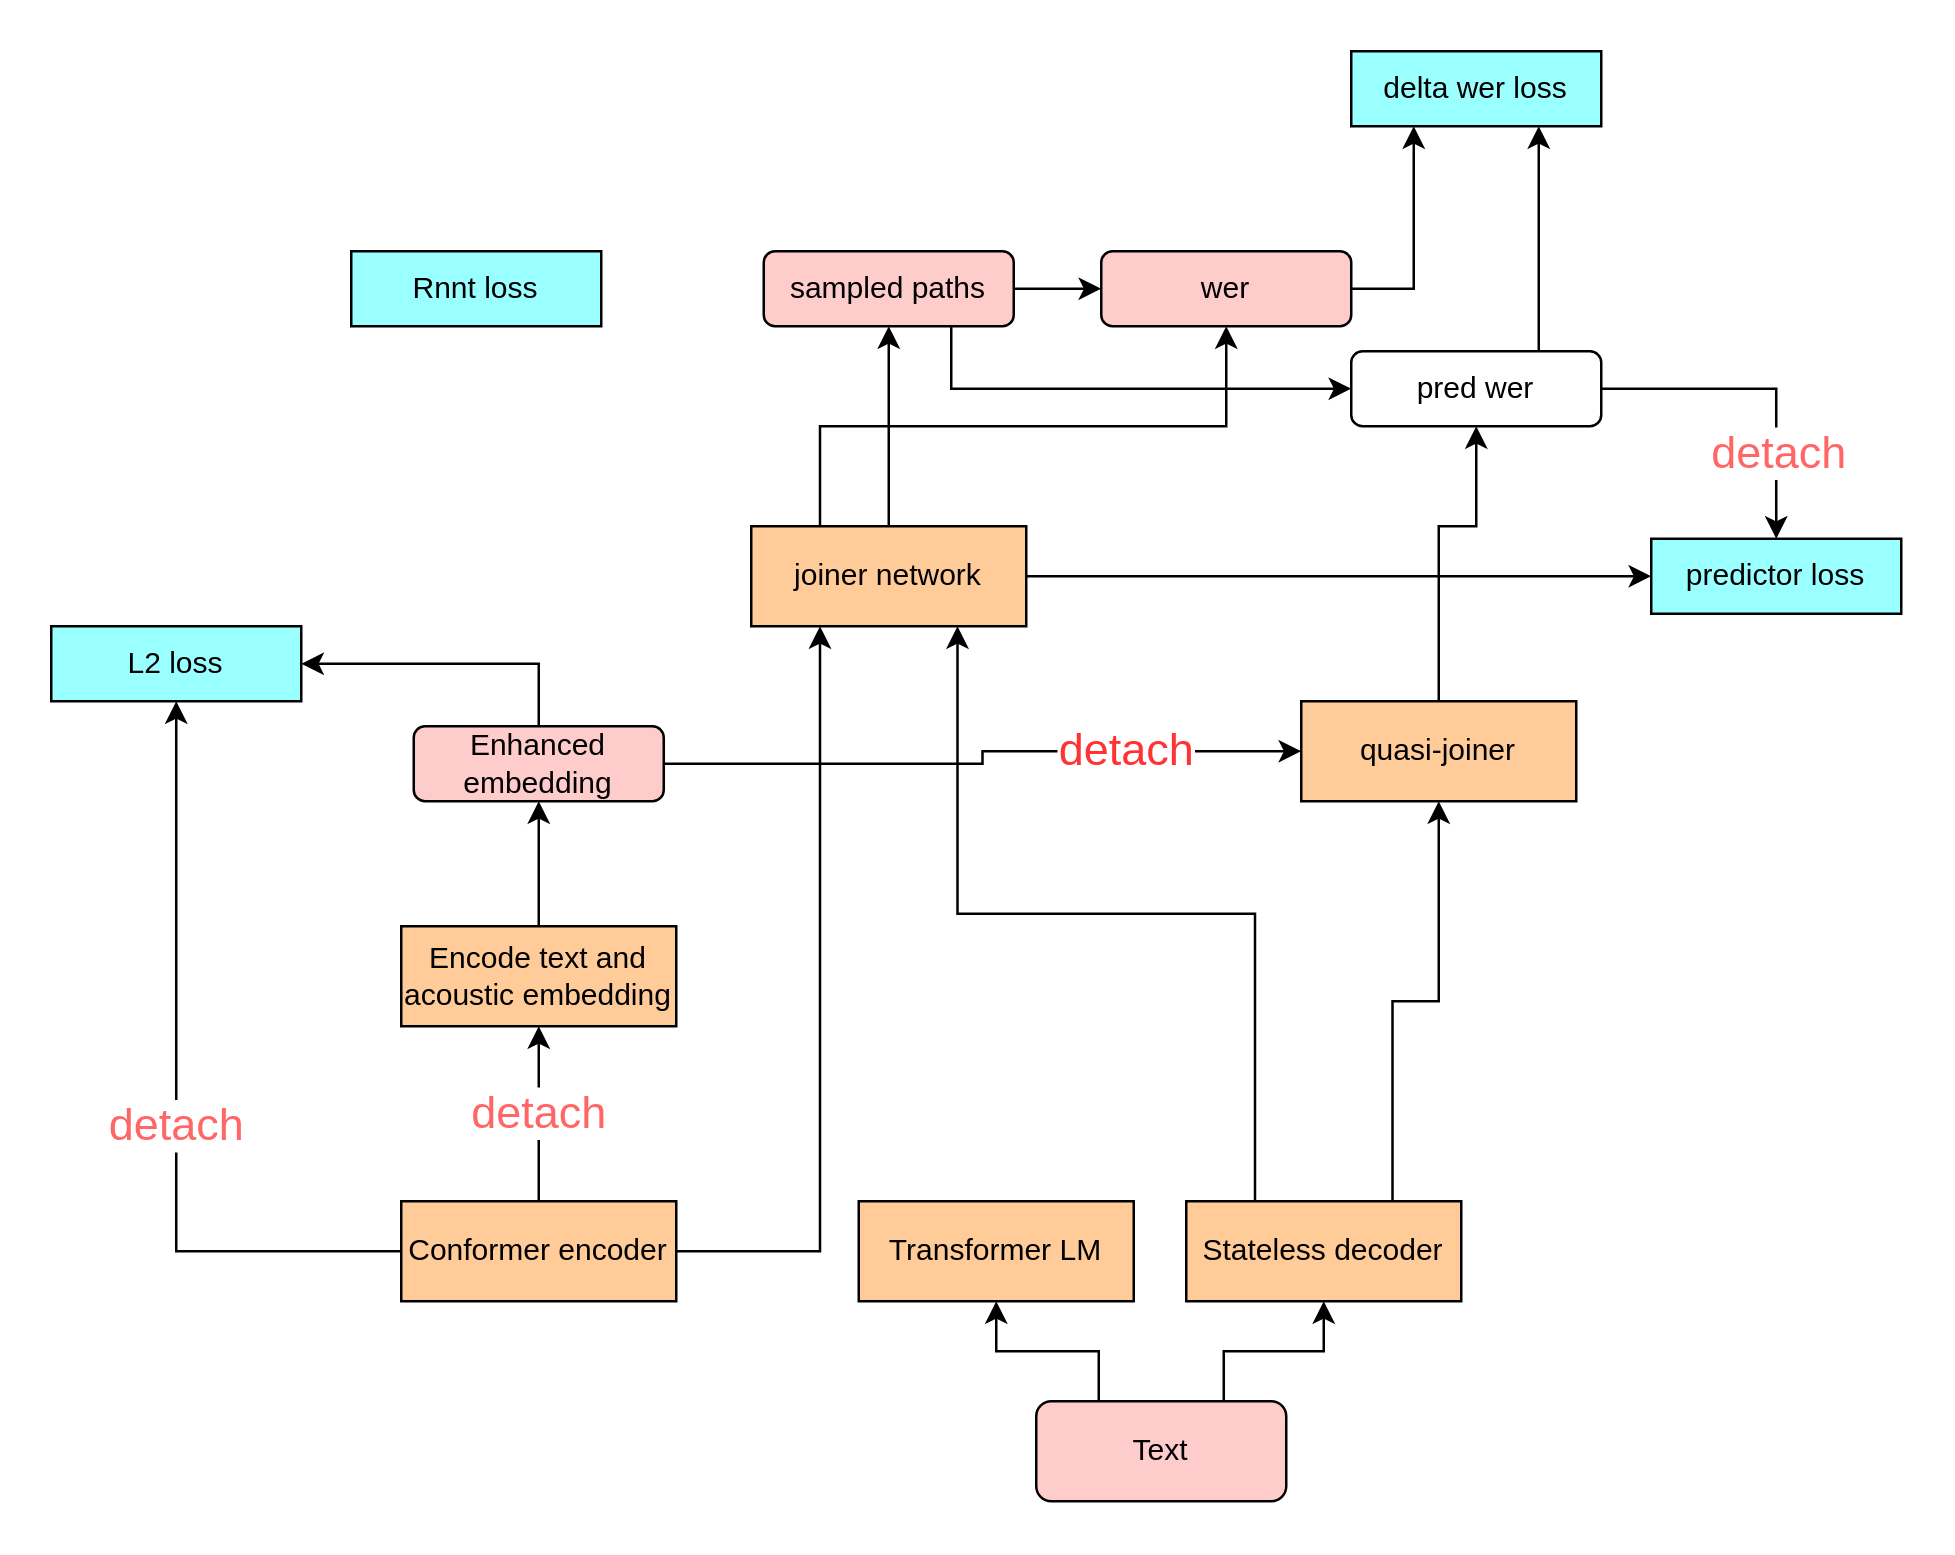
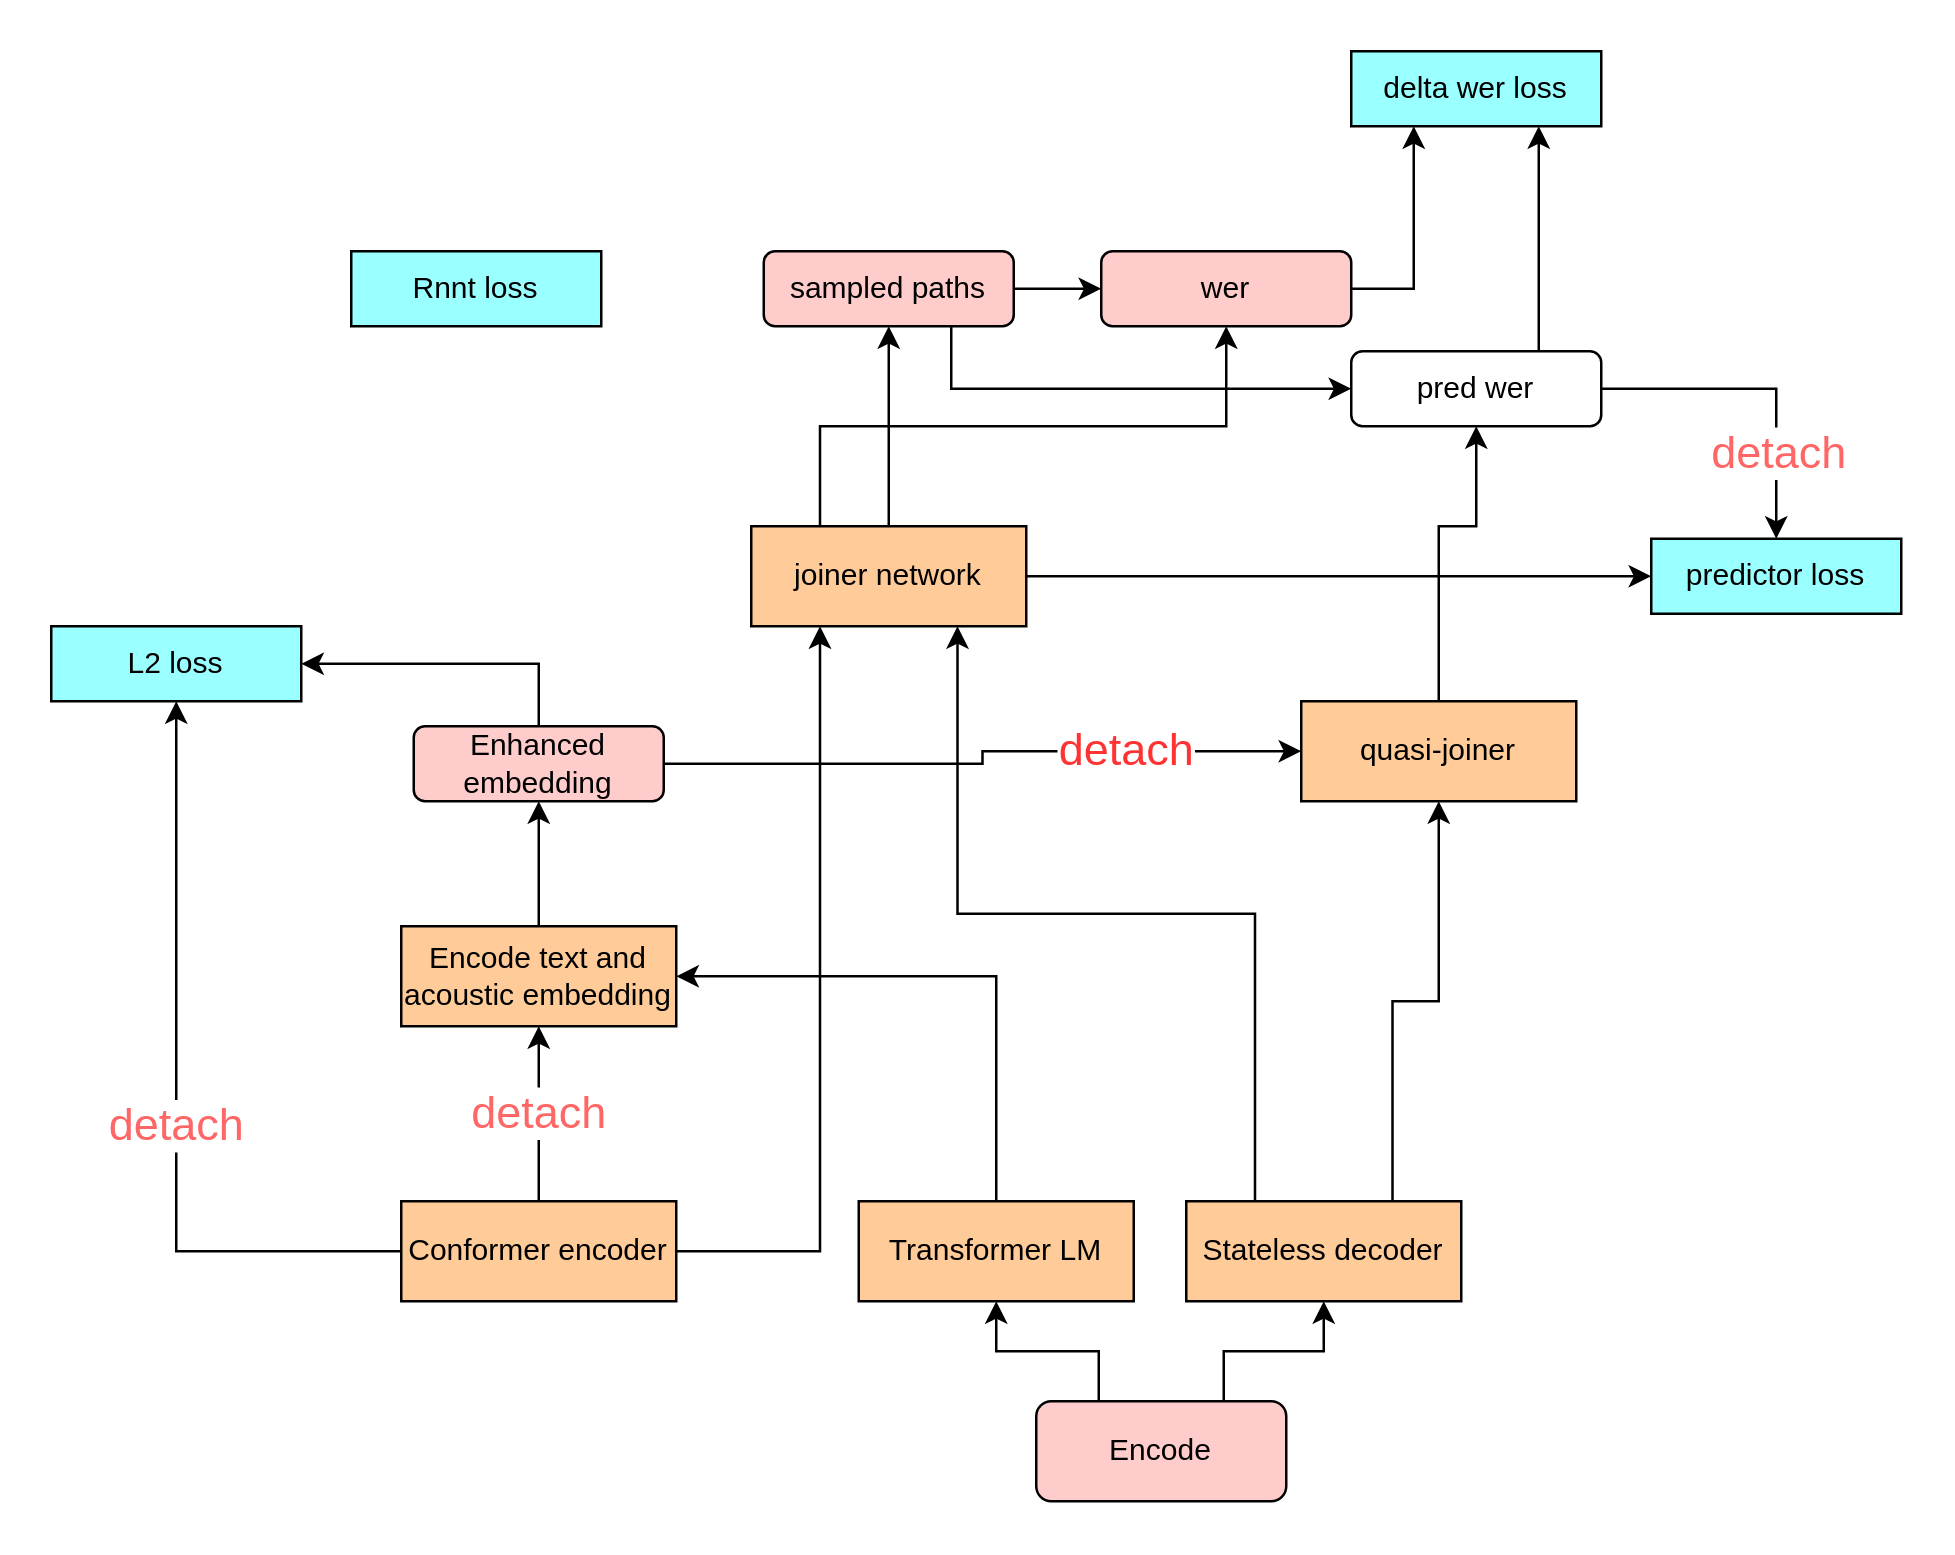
edge "Transformer LM" -> "Encode text and acoustic embedding": added
node "Text": label "Text" -> "Encode"
